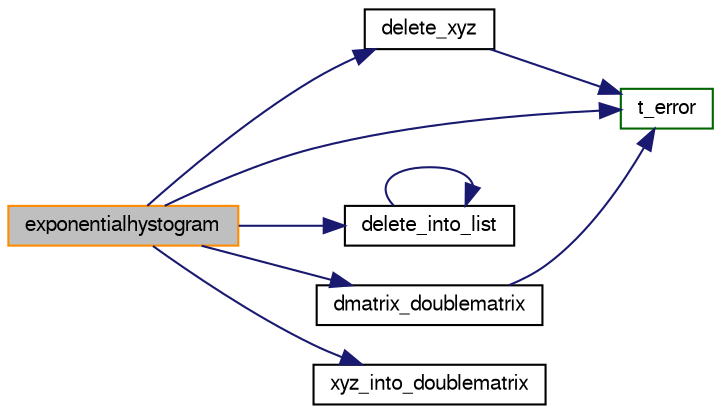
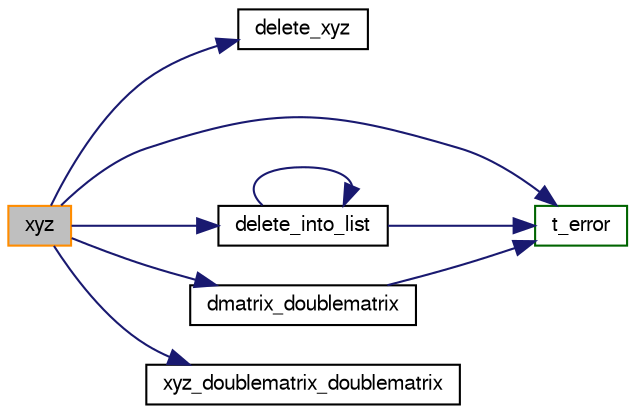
edge "delete_xyz" -> "t_error": now "delete_into_list" -> "t_error"
node "exponentialhystogram": label "exponentialhystogram" -> "xyz"
node "xyz_into_doublematrix": label "xyz_into_doublematrix" -> "xyz_doublematrix_doublematrix"
